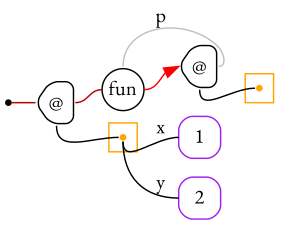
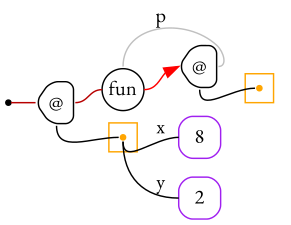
node "1": label "1" -> "8"
